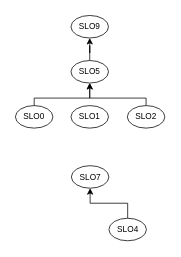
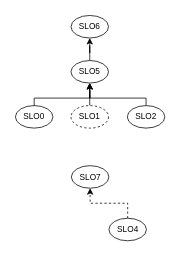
node "SLO9": label "SLO9" -> "SLO6"
edge "SLO1" -> "SLO5": added
node "SLO1": style solid -> dashed
edge "SLO4" -> "SLO7": style solid -> dashed
